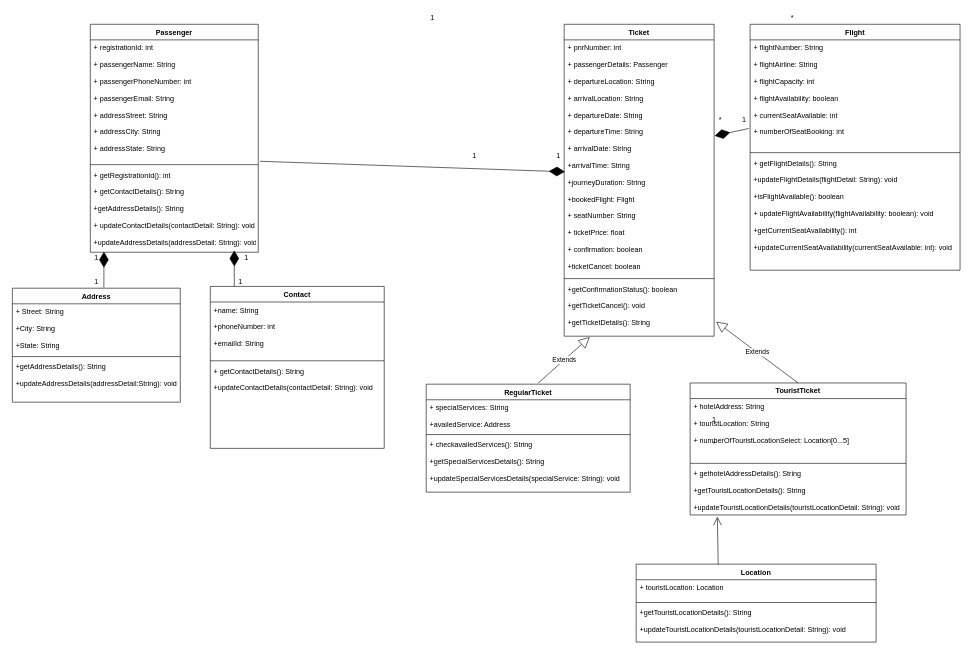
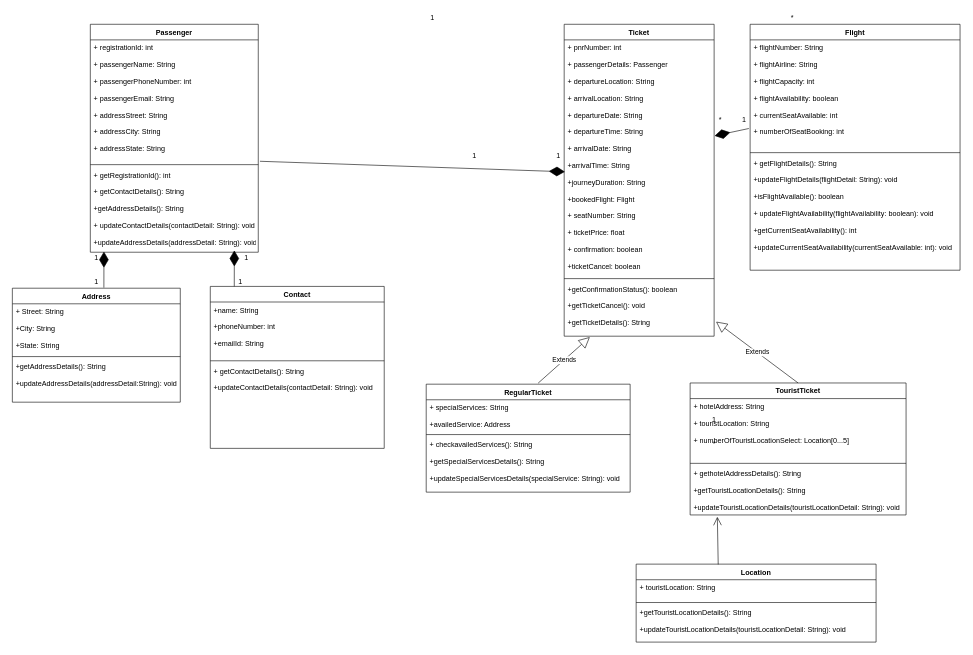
node "+ touristLocation: Location": label "+ touristLocation: Location" -> "+ touristLocation: String"
